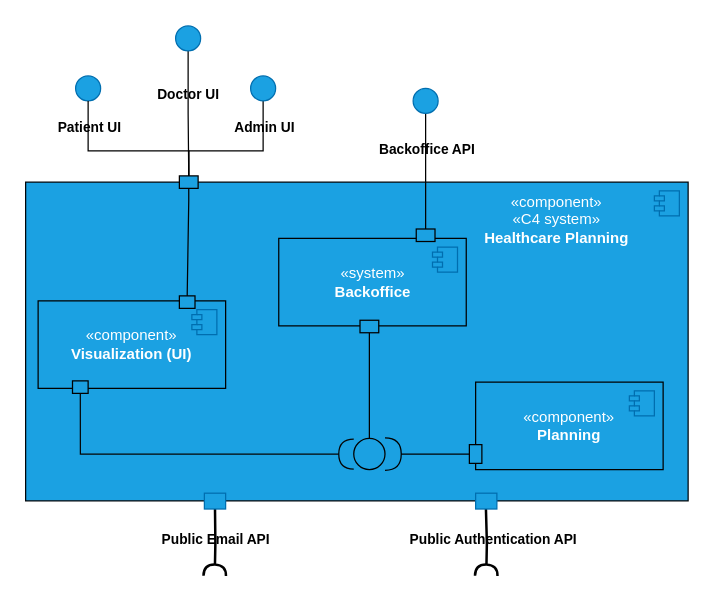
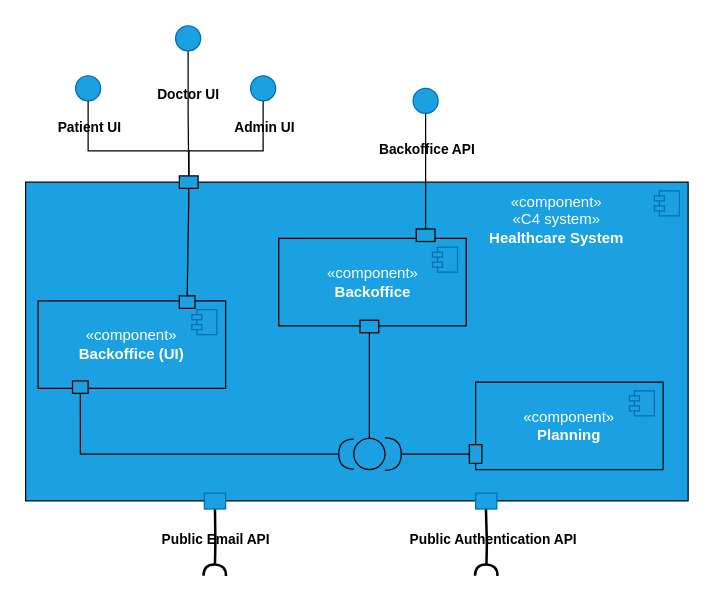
node "«component»«C4 system»Healthcare Planning": label "«component»«C4 system»Healthcare Planning" -> "«component»«C4 system»Healthcare System"
node "«system» Backoffice": label "«system» Backoffice" -> "«component» Backoffice"
node "«component» Visualization (UI)": label "«component» Visualization (UI)" -> "«component» Backoffice (UI)"
